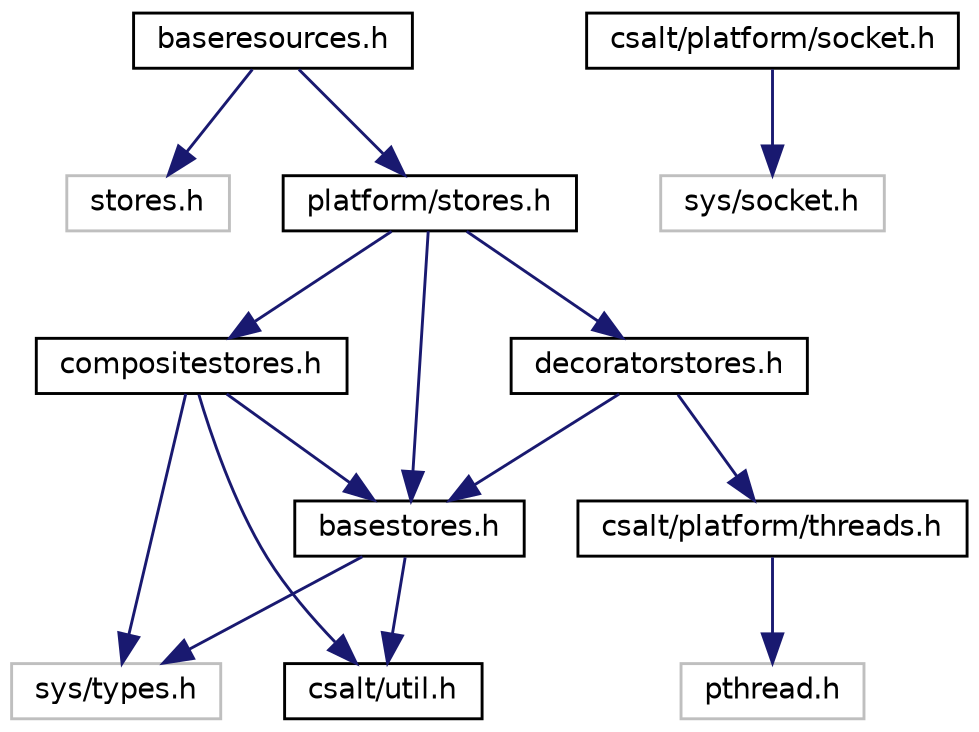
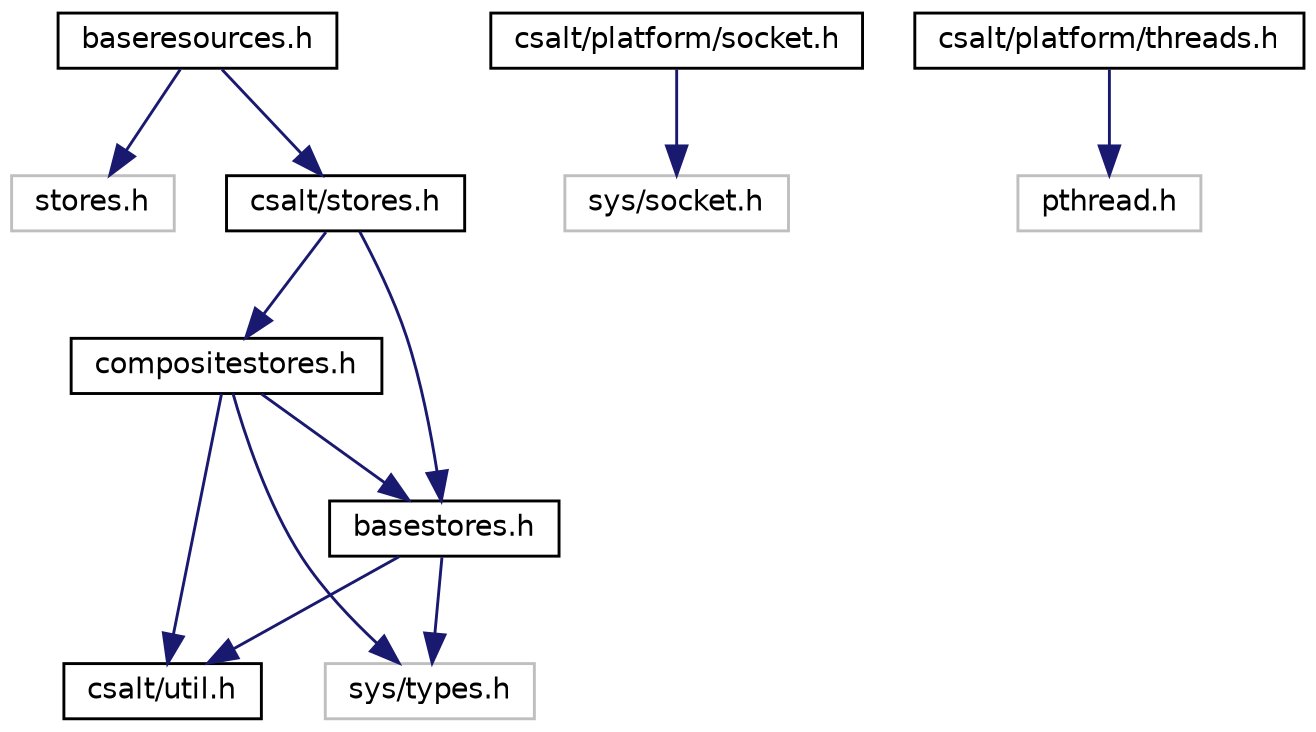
node "platform/stores.h": label "platform/stores.h" -> "csalt/stores.h"
node "decoratorstores.h": removed
